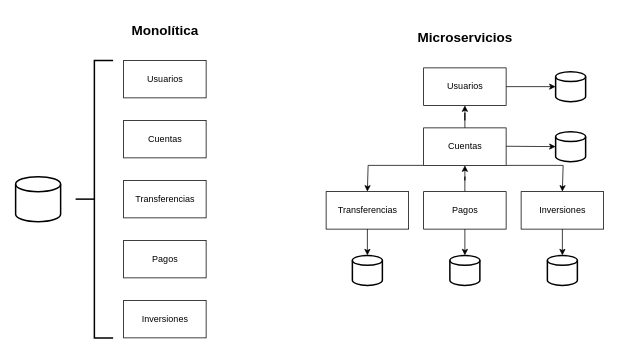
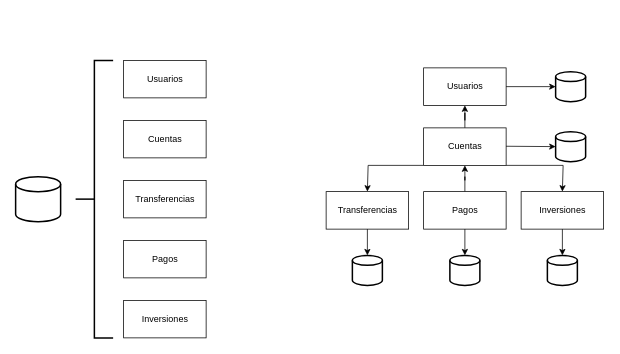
node "Monolítica": removed
node "Microservicios": removed
